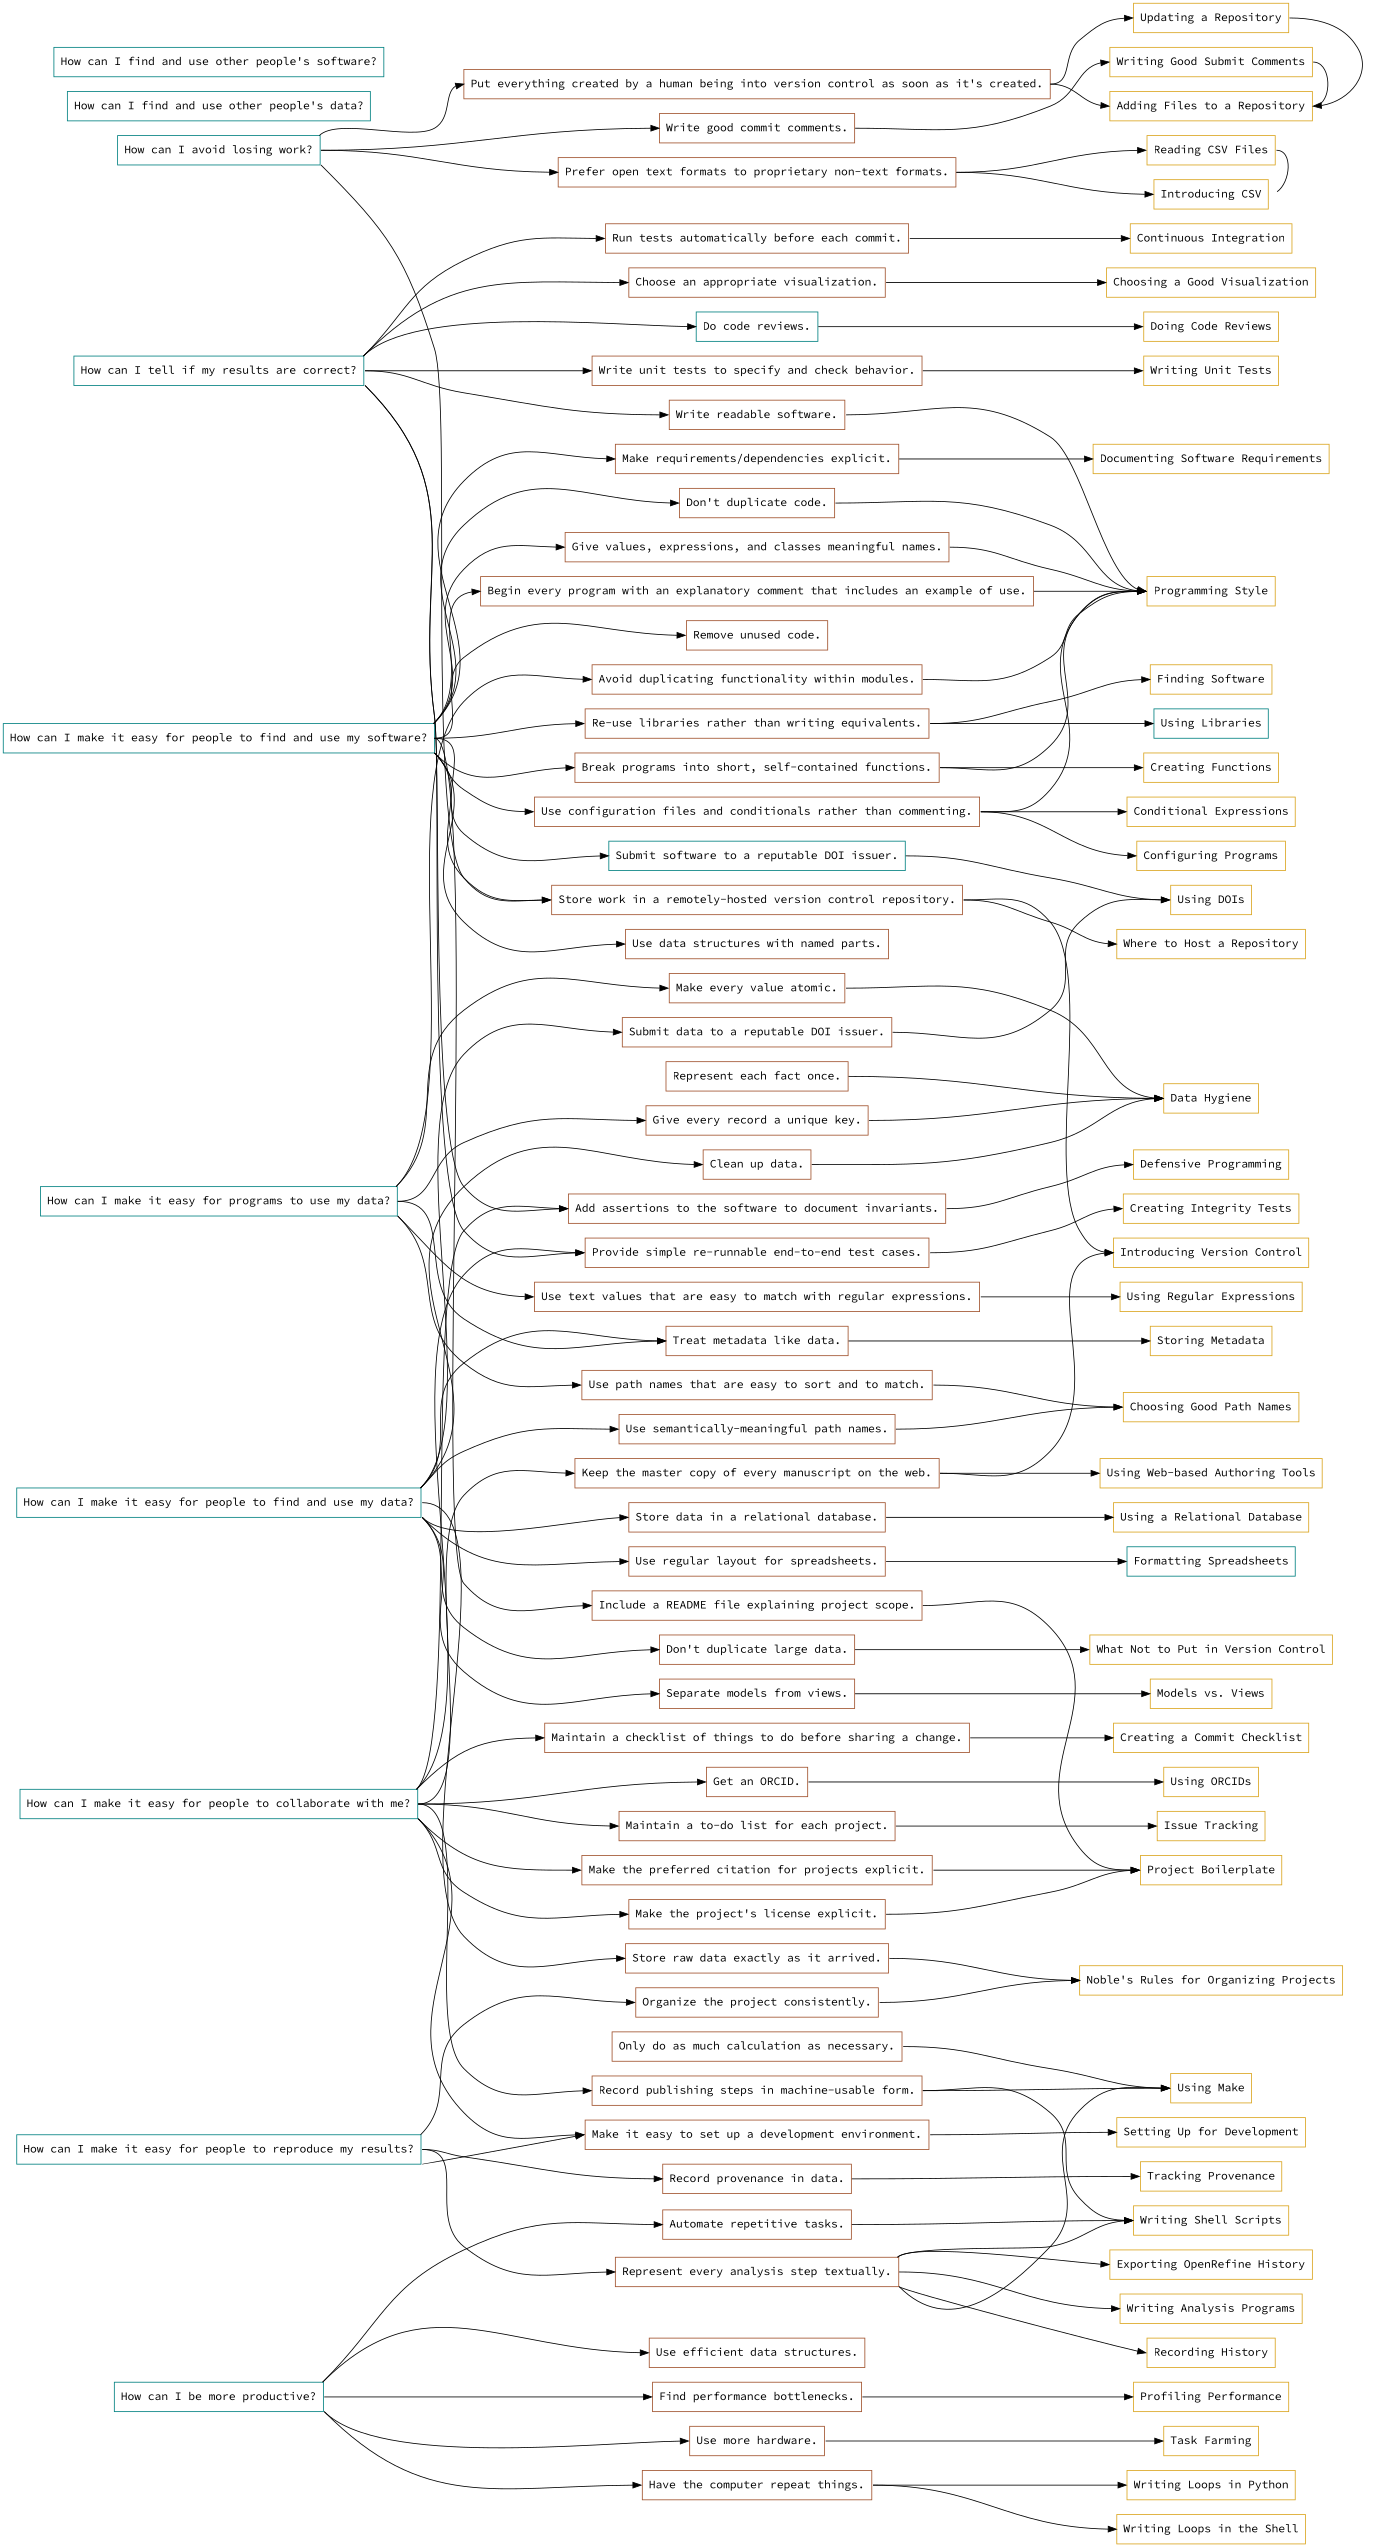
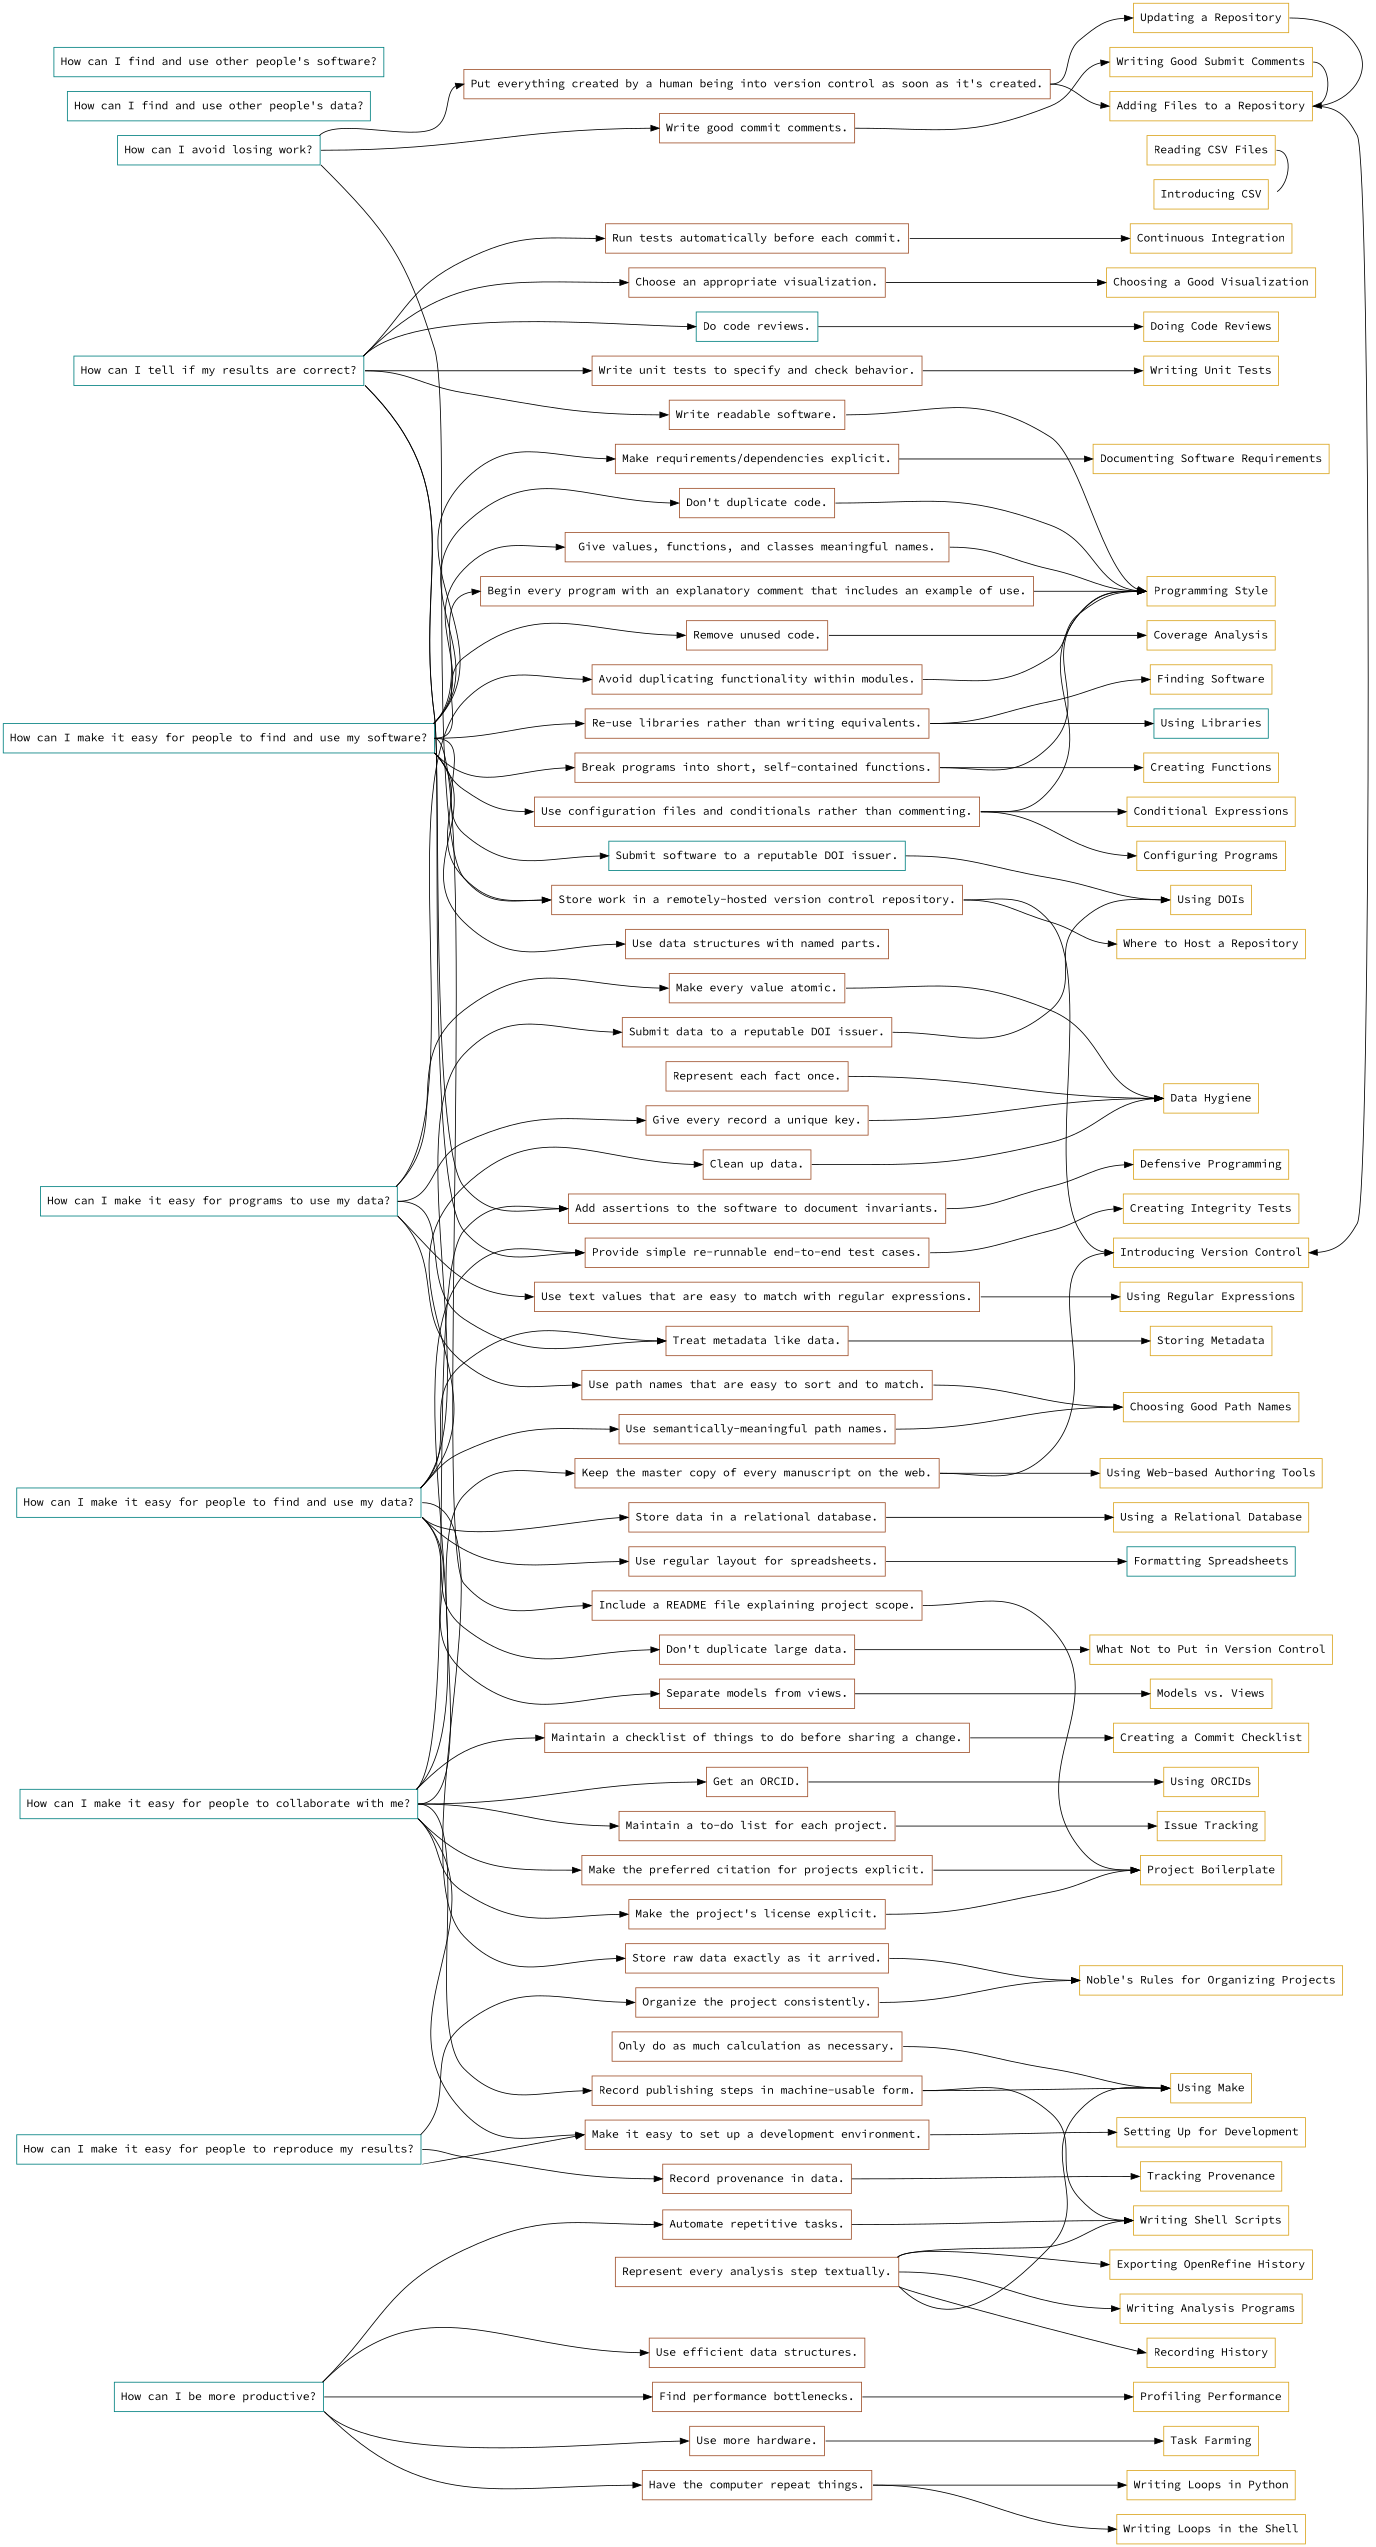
node "Prefer open text formats to proprietary non-text formats.": removed
node "Give values, expressions, and classes meaningful names.": label "Give values, expressions, and classes meaningful names." -> "Give values, functions, and classes meaningful names."
node "Coverage Analysis": added
edge "Adding Files to a Repository" -> "Introducing Version Control": added
edge "How can I make it easy for people to reproduce my results?" -> "Represent every analysis step textually.": removed
